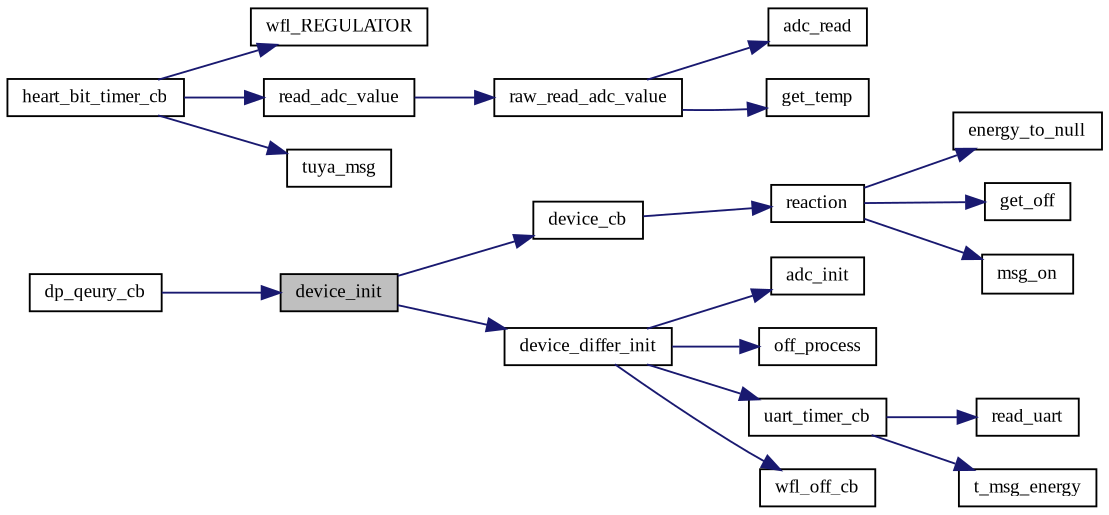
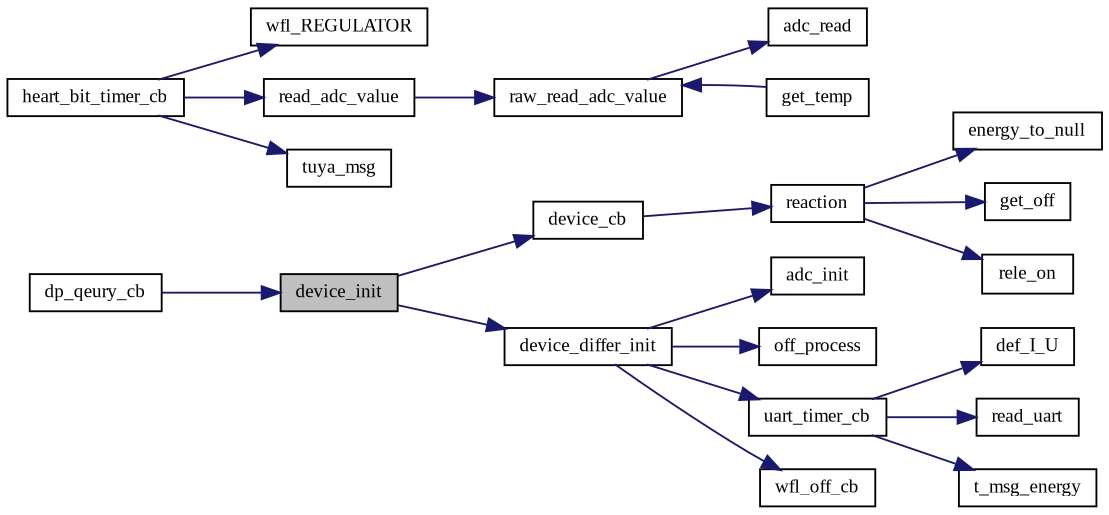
edge "raw_read_adc_value" -> "get_temp": reversed
node "msg_on": label "msg_on" -> "rele_on"
node "def_I_U": added
